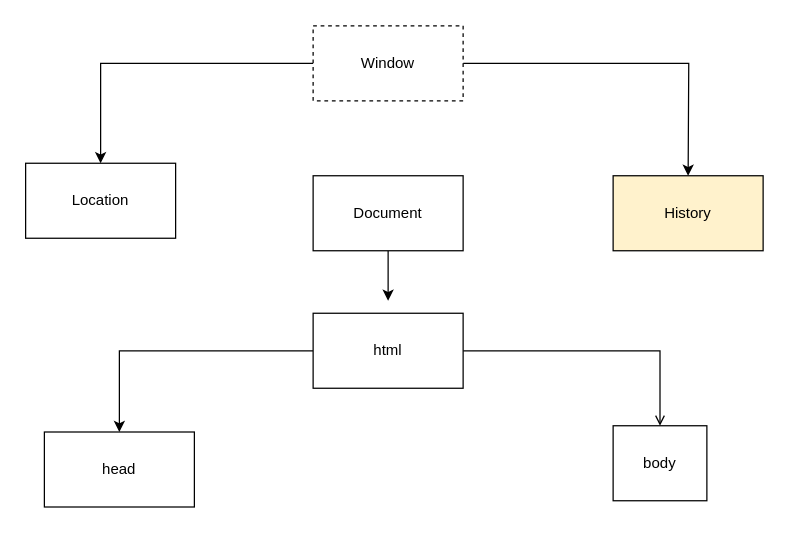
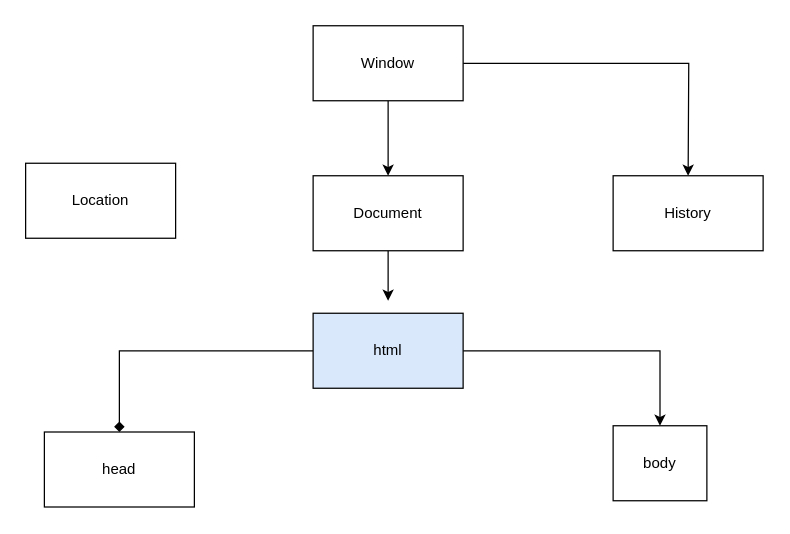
edge "Window" -> "Location": now "Window" -> "Document"
node "Window": style dashed -> solid
node "History": fillcolor #fff2cc -> #ffffff
node "html": fillcolor #ffffff -> #dae8fc
edge "html" -> "body": arrowhead open -> classic
edge "html" -> "head": arrowhead classic -> diamond
